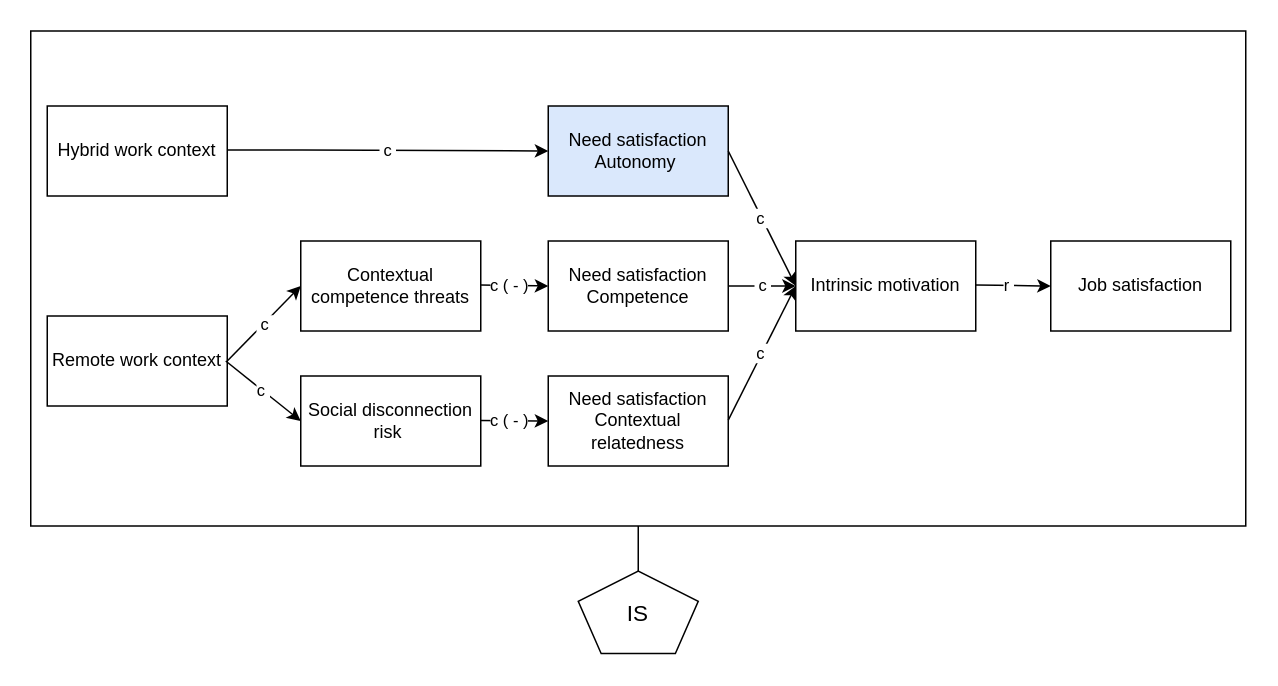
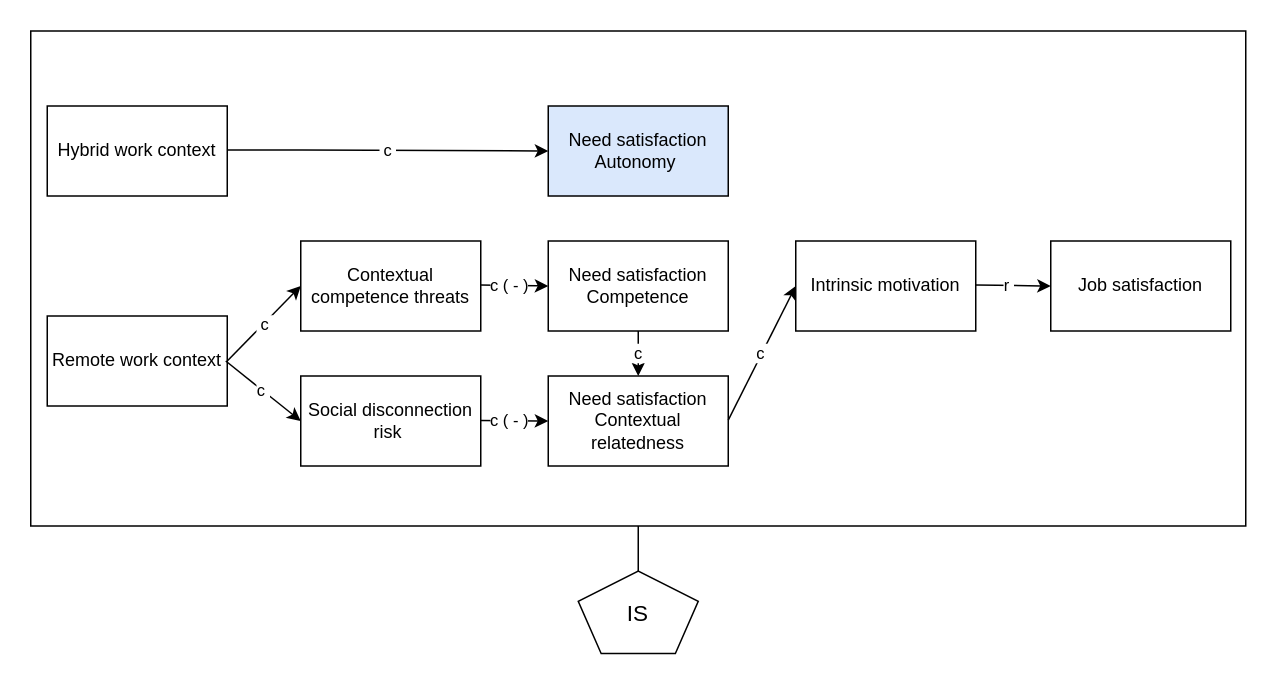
edge "Need satisfaction Autonomy" -> "Intrinsic motivation": removed, label "c"
edge "Need satisfaction Competence" -> "Intrinsic motivation": now "Need satisfaction Competence" -> "Need satisfaction Contextual relatedness"
